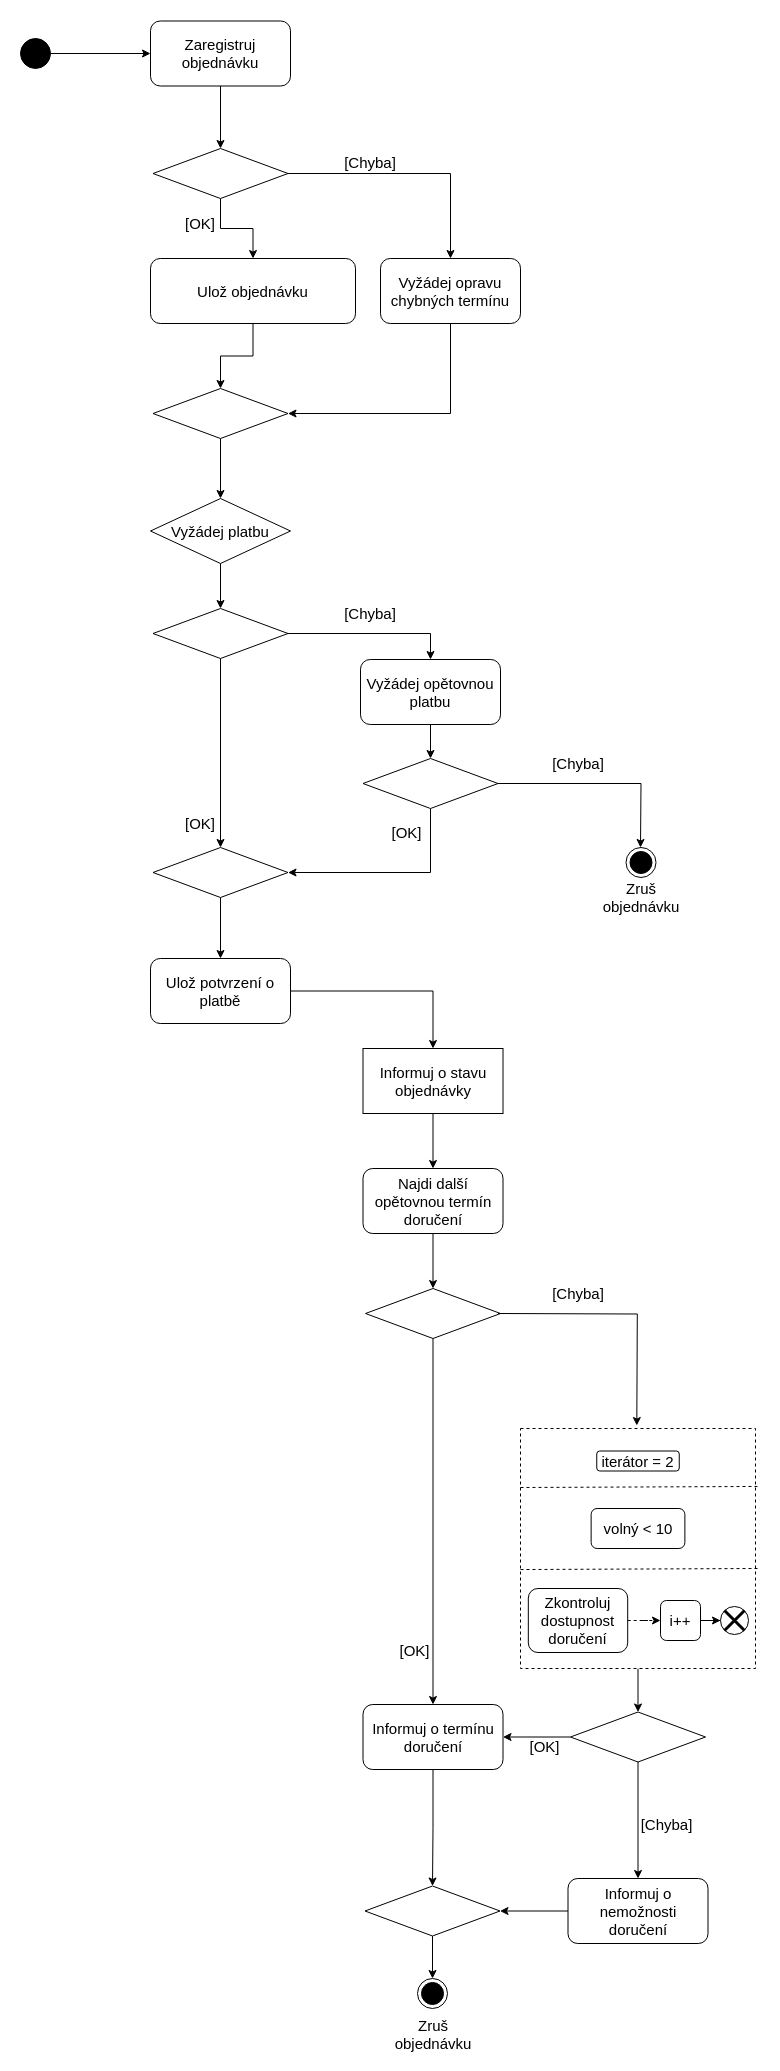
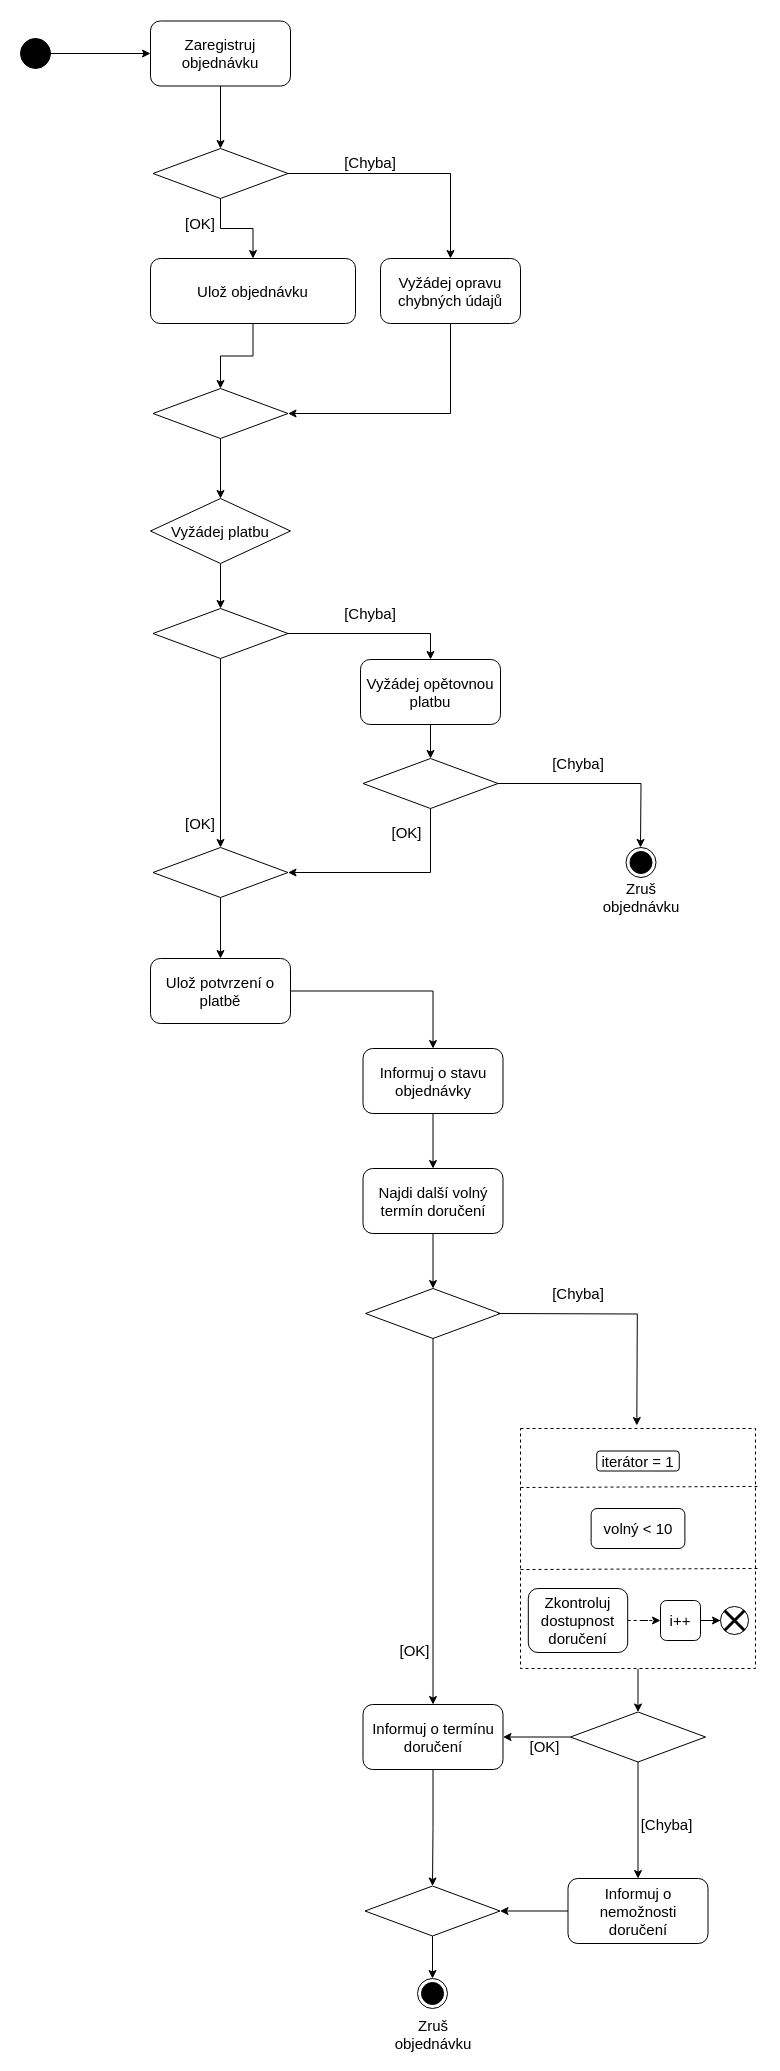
node "Vyžádej opravu chybných termínu": label "Vyžádej opravu chybných termínu" -> "Vyžádej opravu chybných údajů"
node "Informuj o stavu objednávky": shape rectangle -> rounded rectangle
node "Najdi další opětovnou termín doručení": label "Najdi další opětovnou termín doručení" -> "Najdi další volný termín doručení"
node "iterátor = 2": label "iterátor = 2" -> "iterátor = 1"
